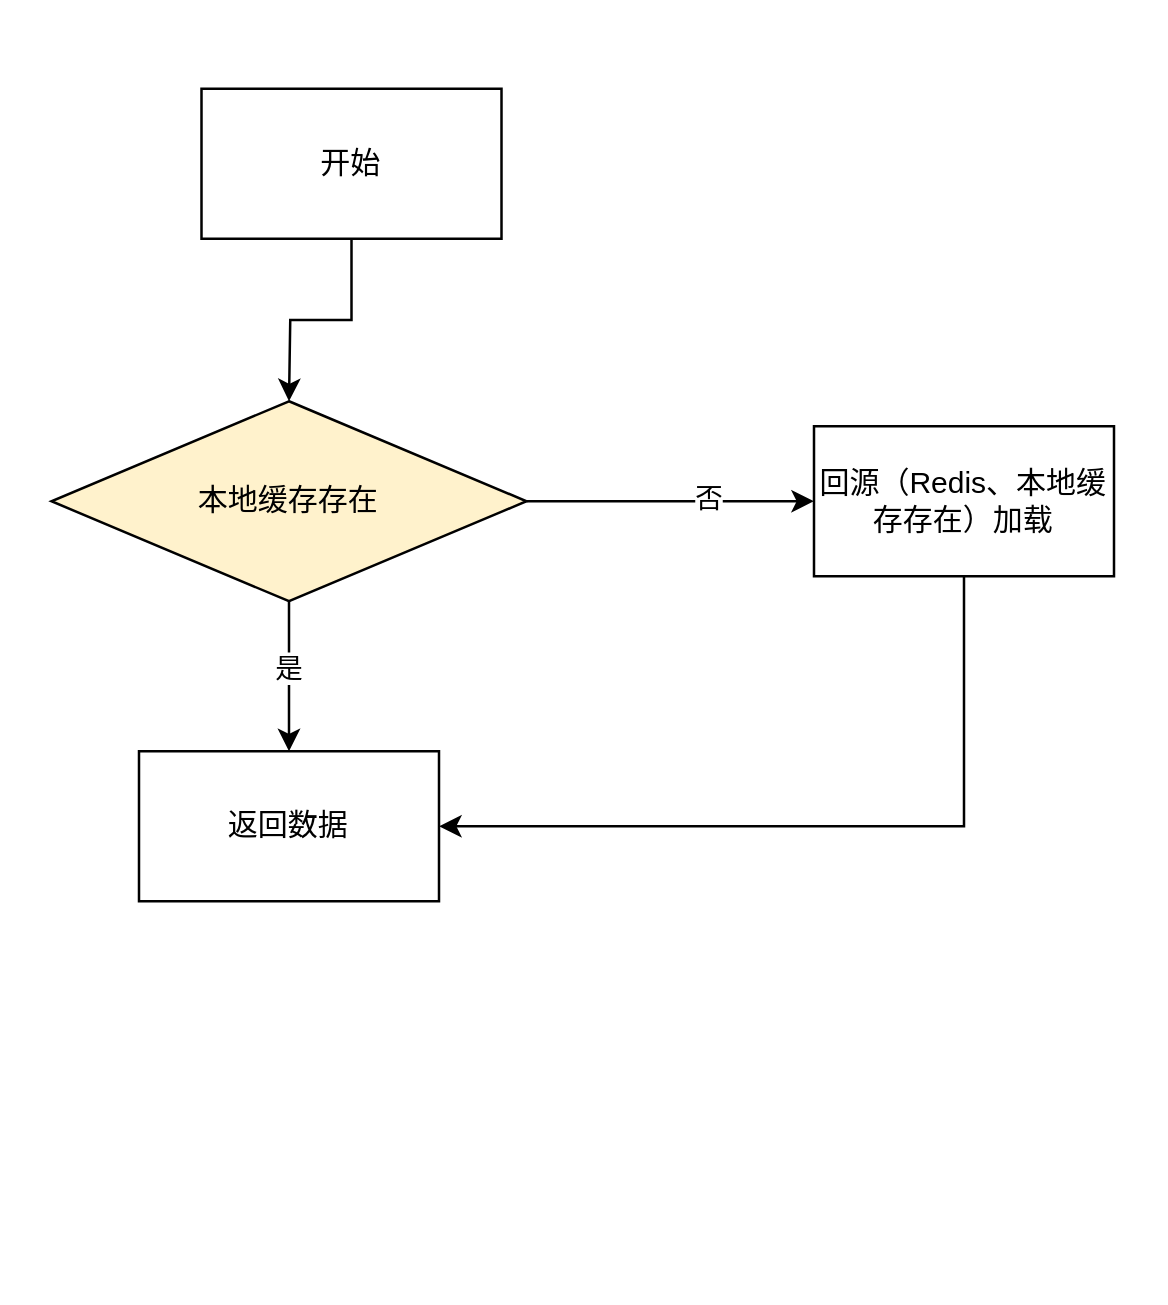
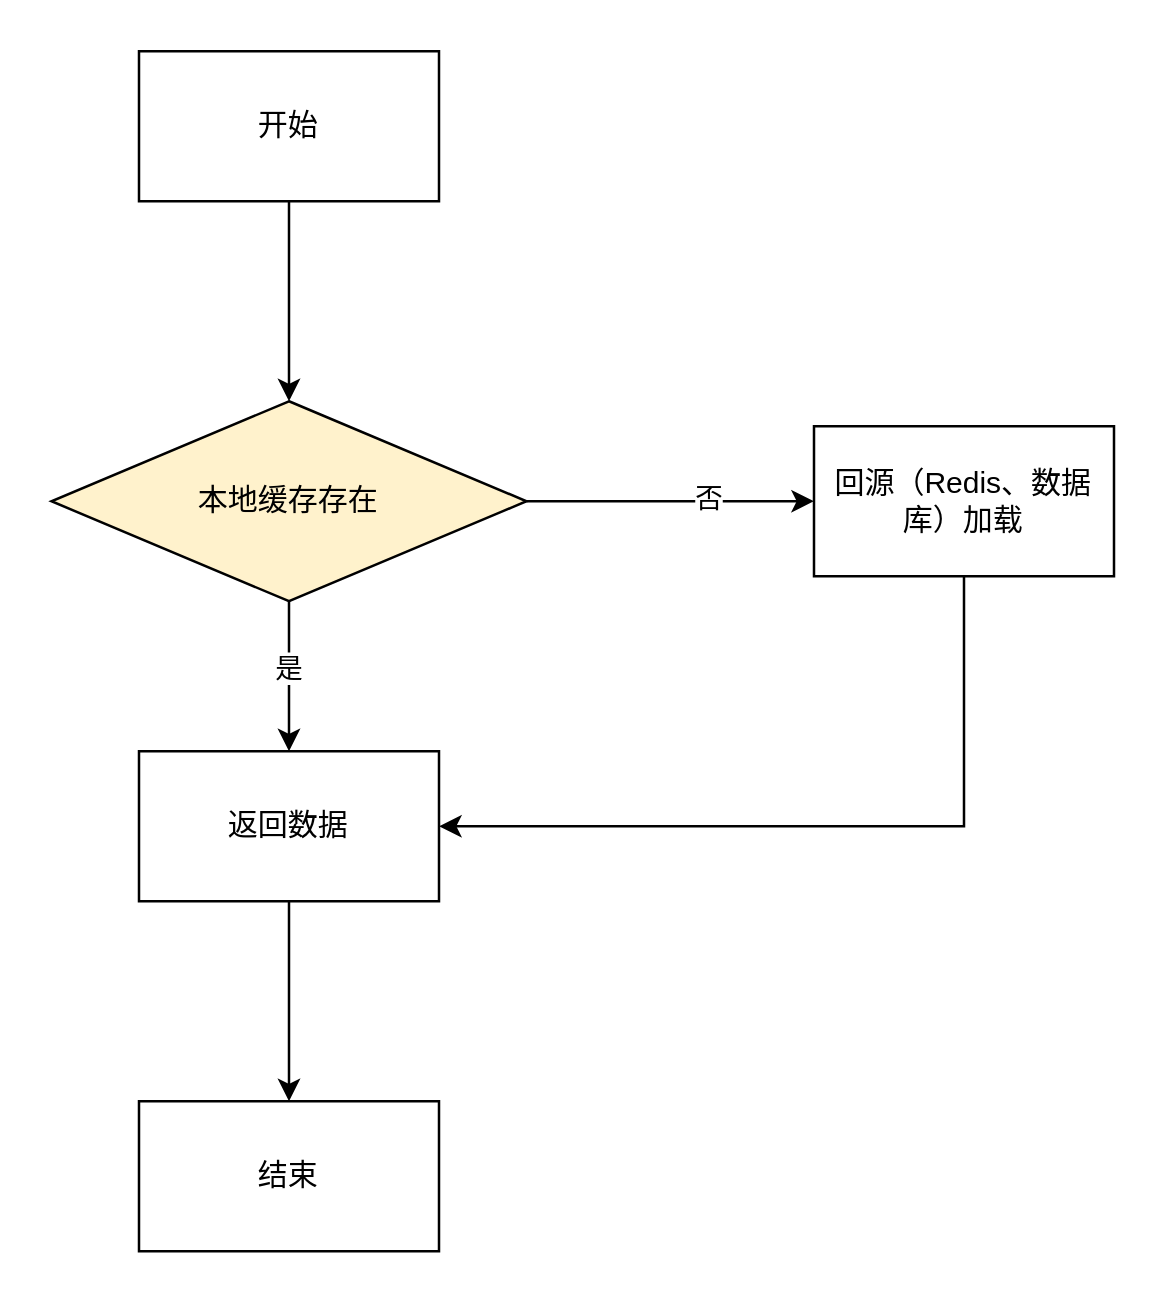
node "开始": moved (351, 164) -> (289, 126)
node "回源（Redis、本地缓存存在）加载": label "回源（Redis、本地缓存存在）加载" -> "回源（Redis、数据库）加载"
edge "返回数据" -> "结束": added
node "结束": added
